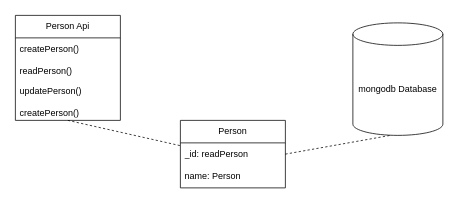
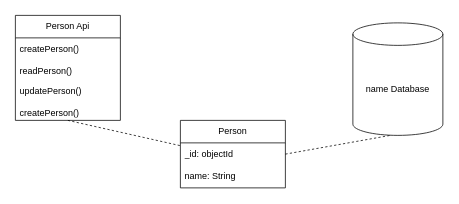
node "mongodb Database": label "mongodb Database" -> "name Database"
node "_id: readPerson": label "_id: readPerson" -> "_id: objectId"
node "name: Person": label "name: Person" -> "name: String"
